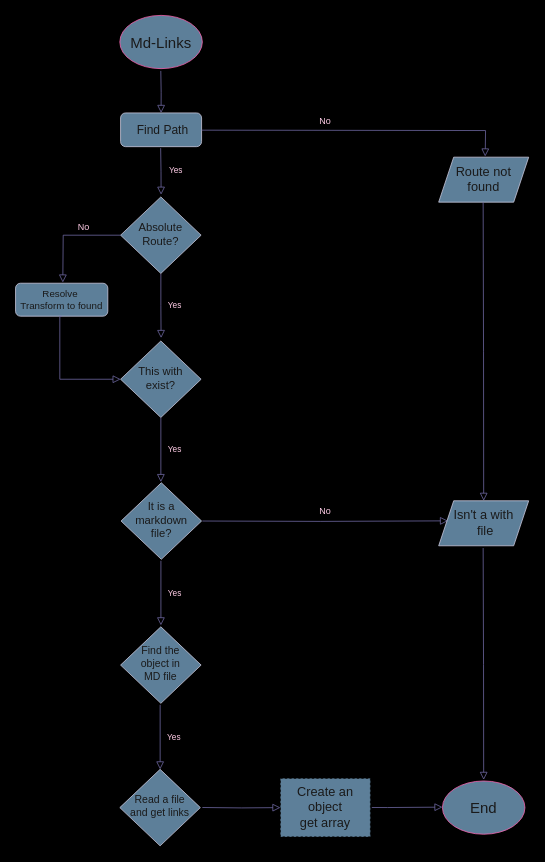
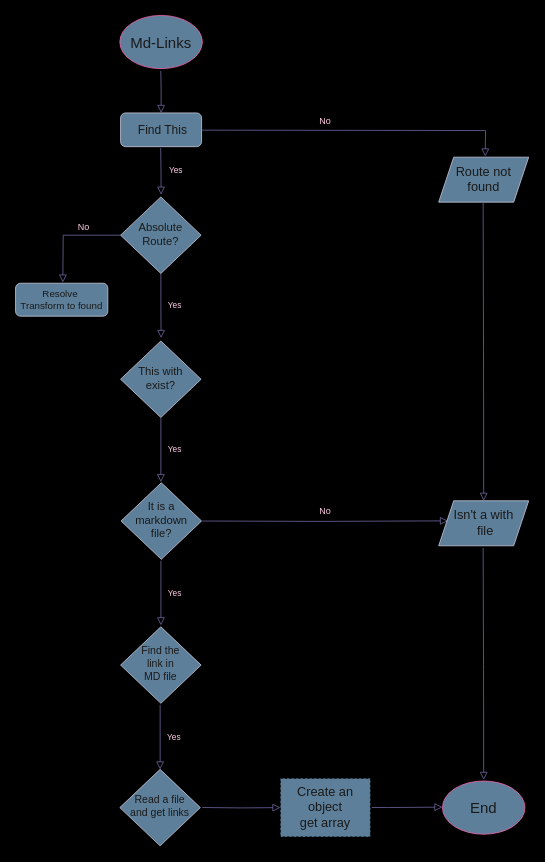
node "Find Path": label "Find Path" -> "Find This"
edge "Resolve Transform to found" -> "This with exist?": removed
node "Find the object in MD file": label "Find the object in MD file" -> "Find the link in MD file"
